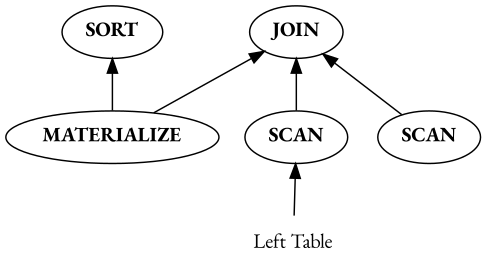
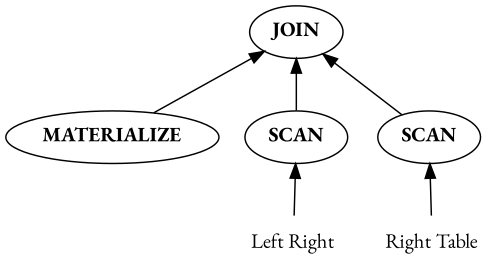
node "SORT": removed
node "Left Table": label "Left Table" -> "Left Right"
node "Right Table": added
